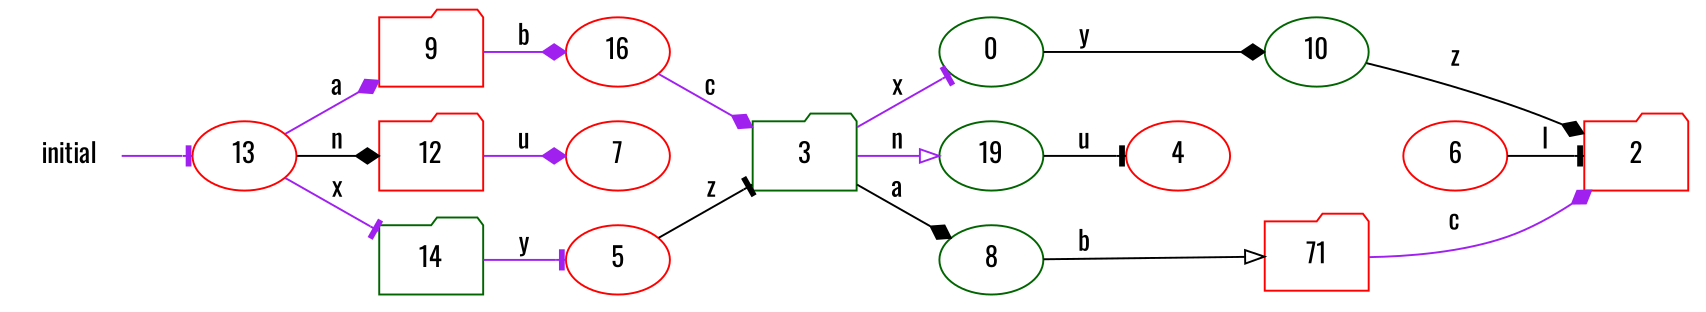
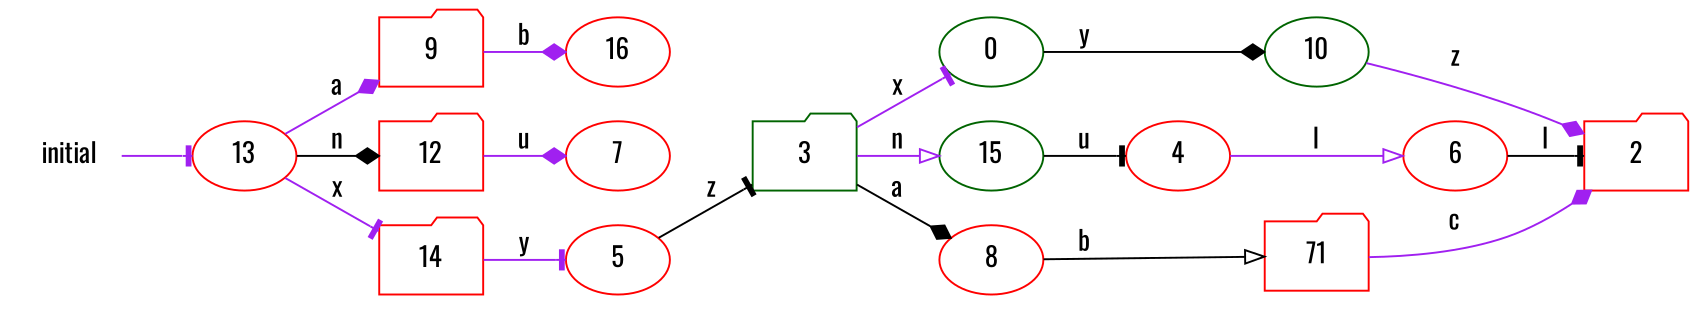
edge "10" -> "2": color black -> purple
edge "16" -> "3": removed, label "c"
node "19": label "19" -> "15"
edge "4" -> "6": added, label "l"
node "14": color darkgreen -> red
node "8": color darkgreen -> red
